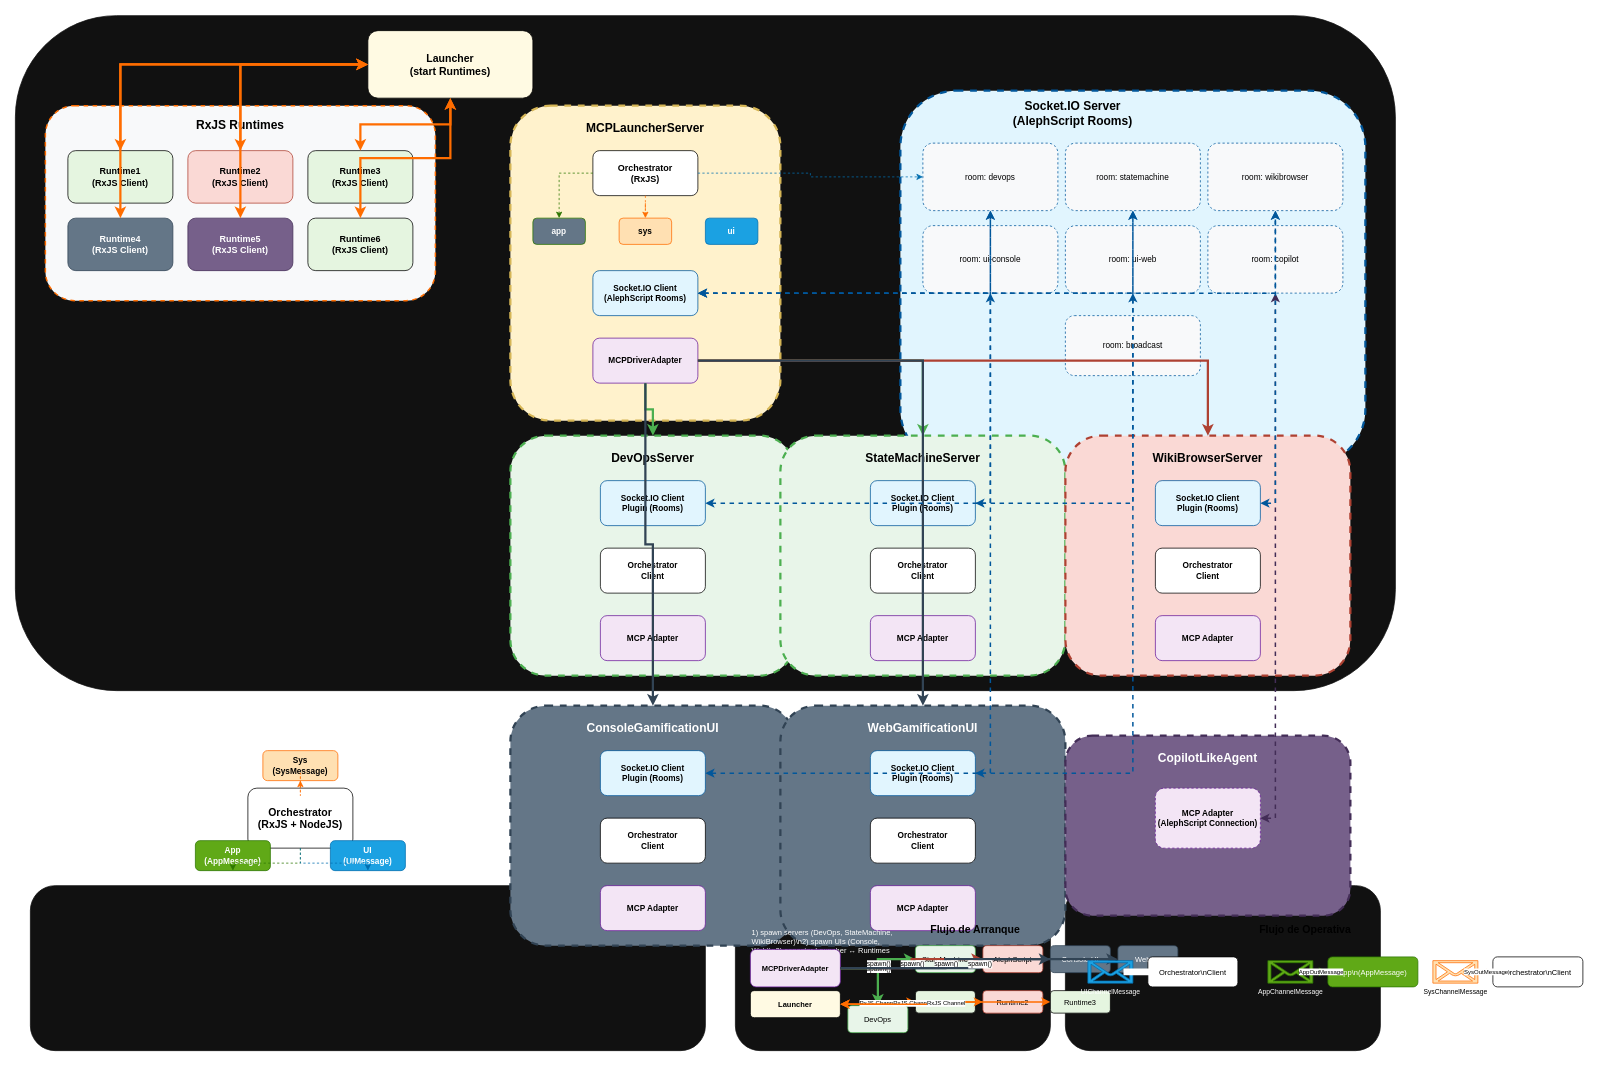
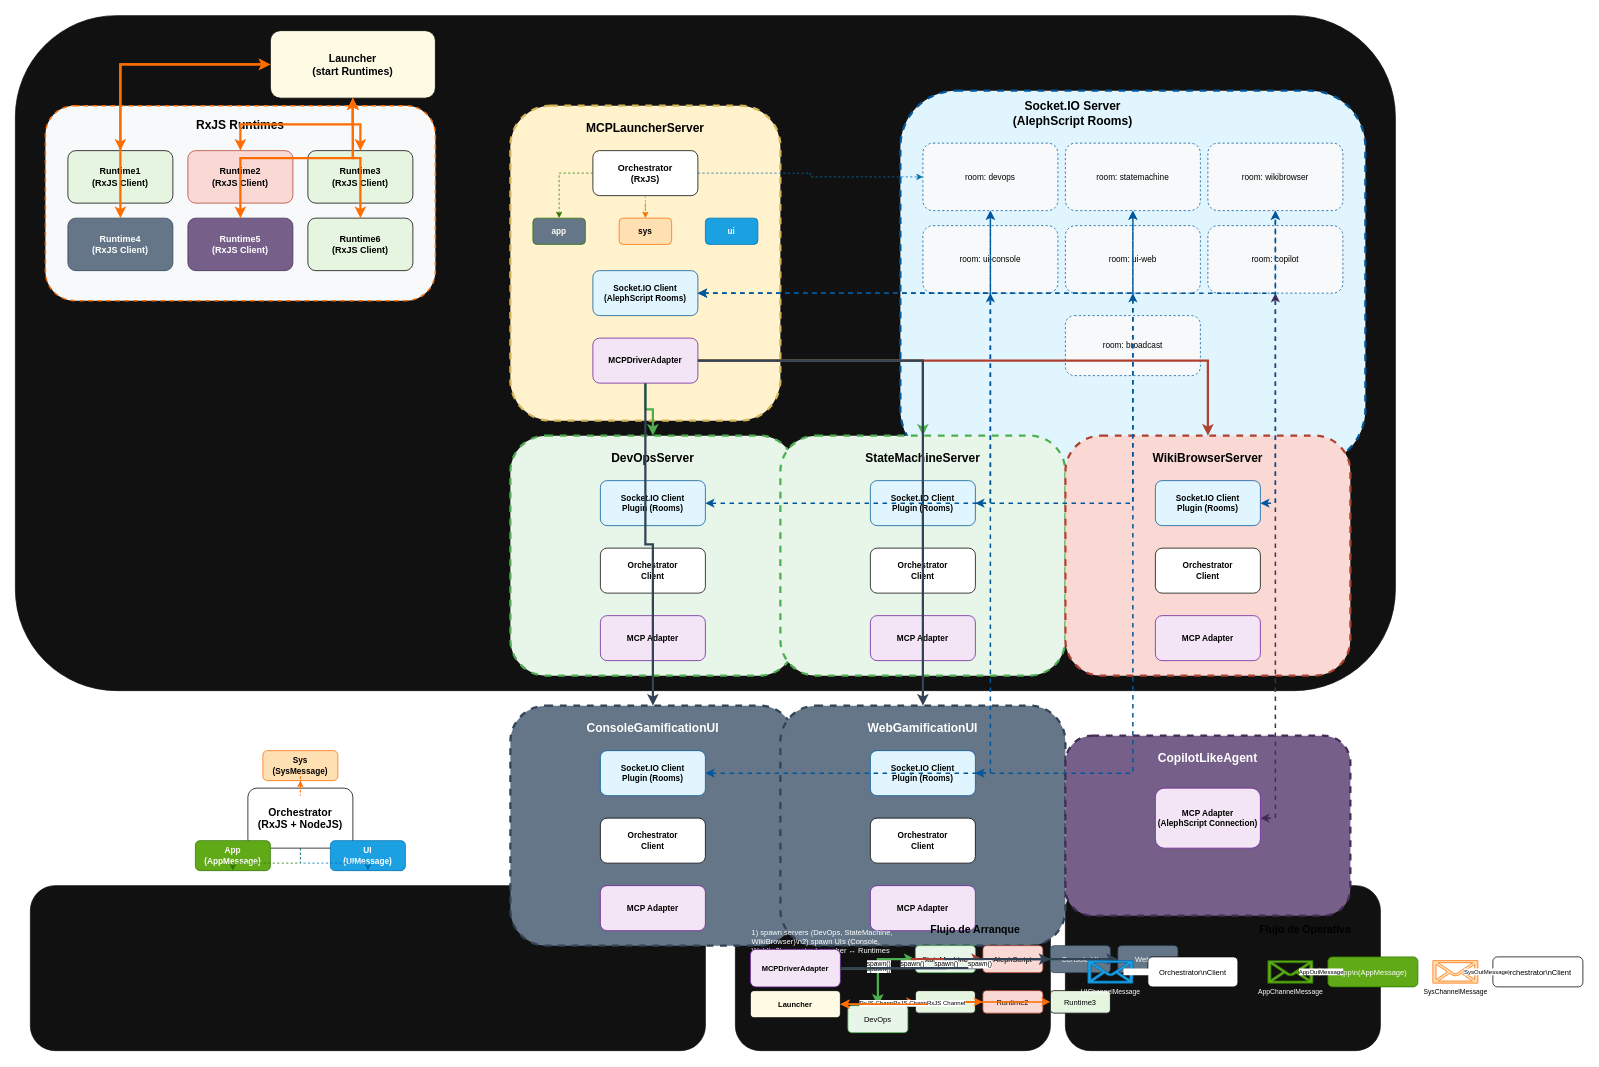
node "Launcher (start Runtimes)": moved (450, 64) -> (353, 64)
node "MCP Adapter (AlephScript Connection)": style dashed -> solid
